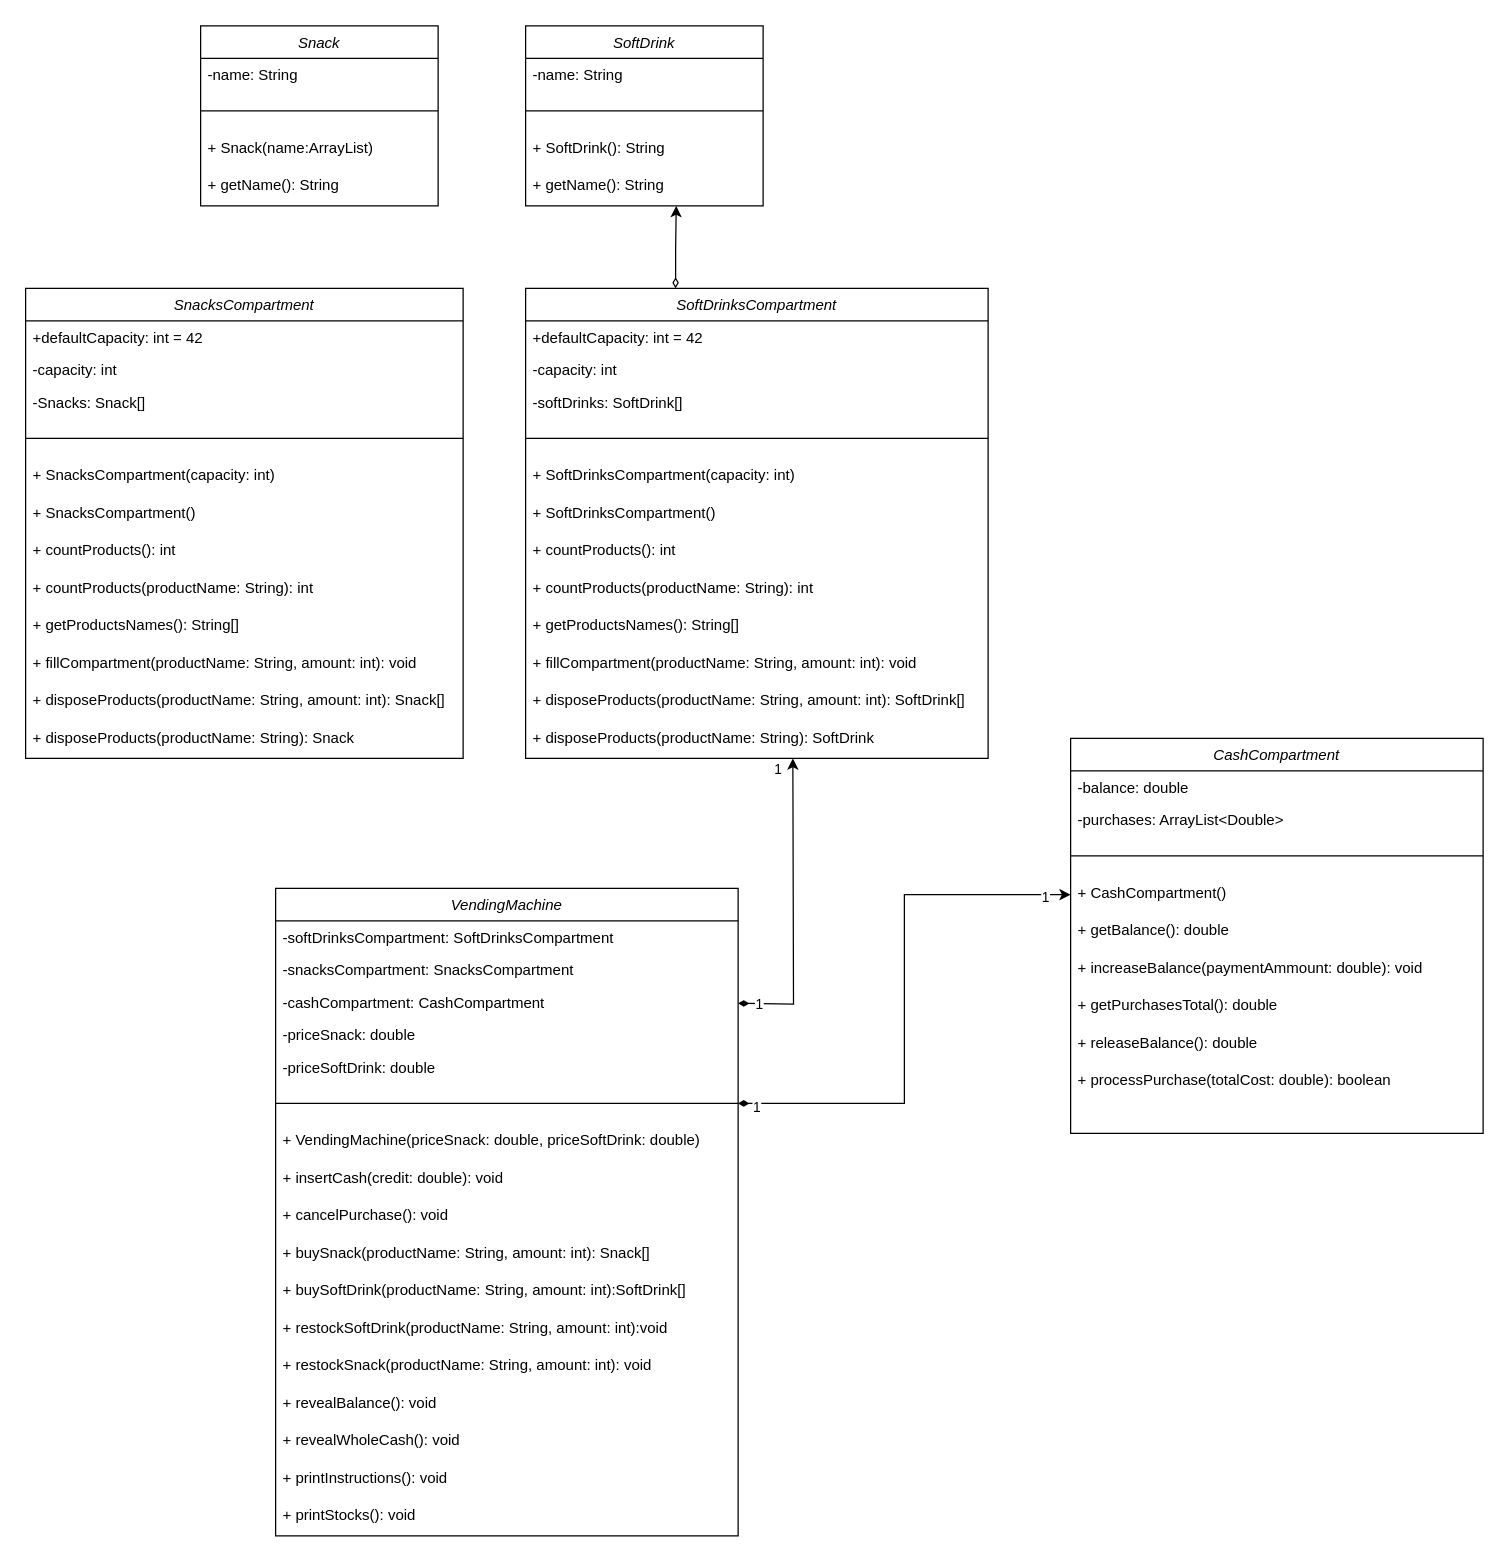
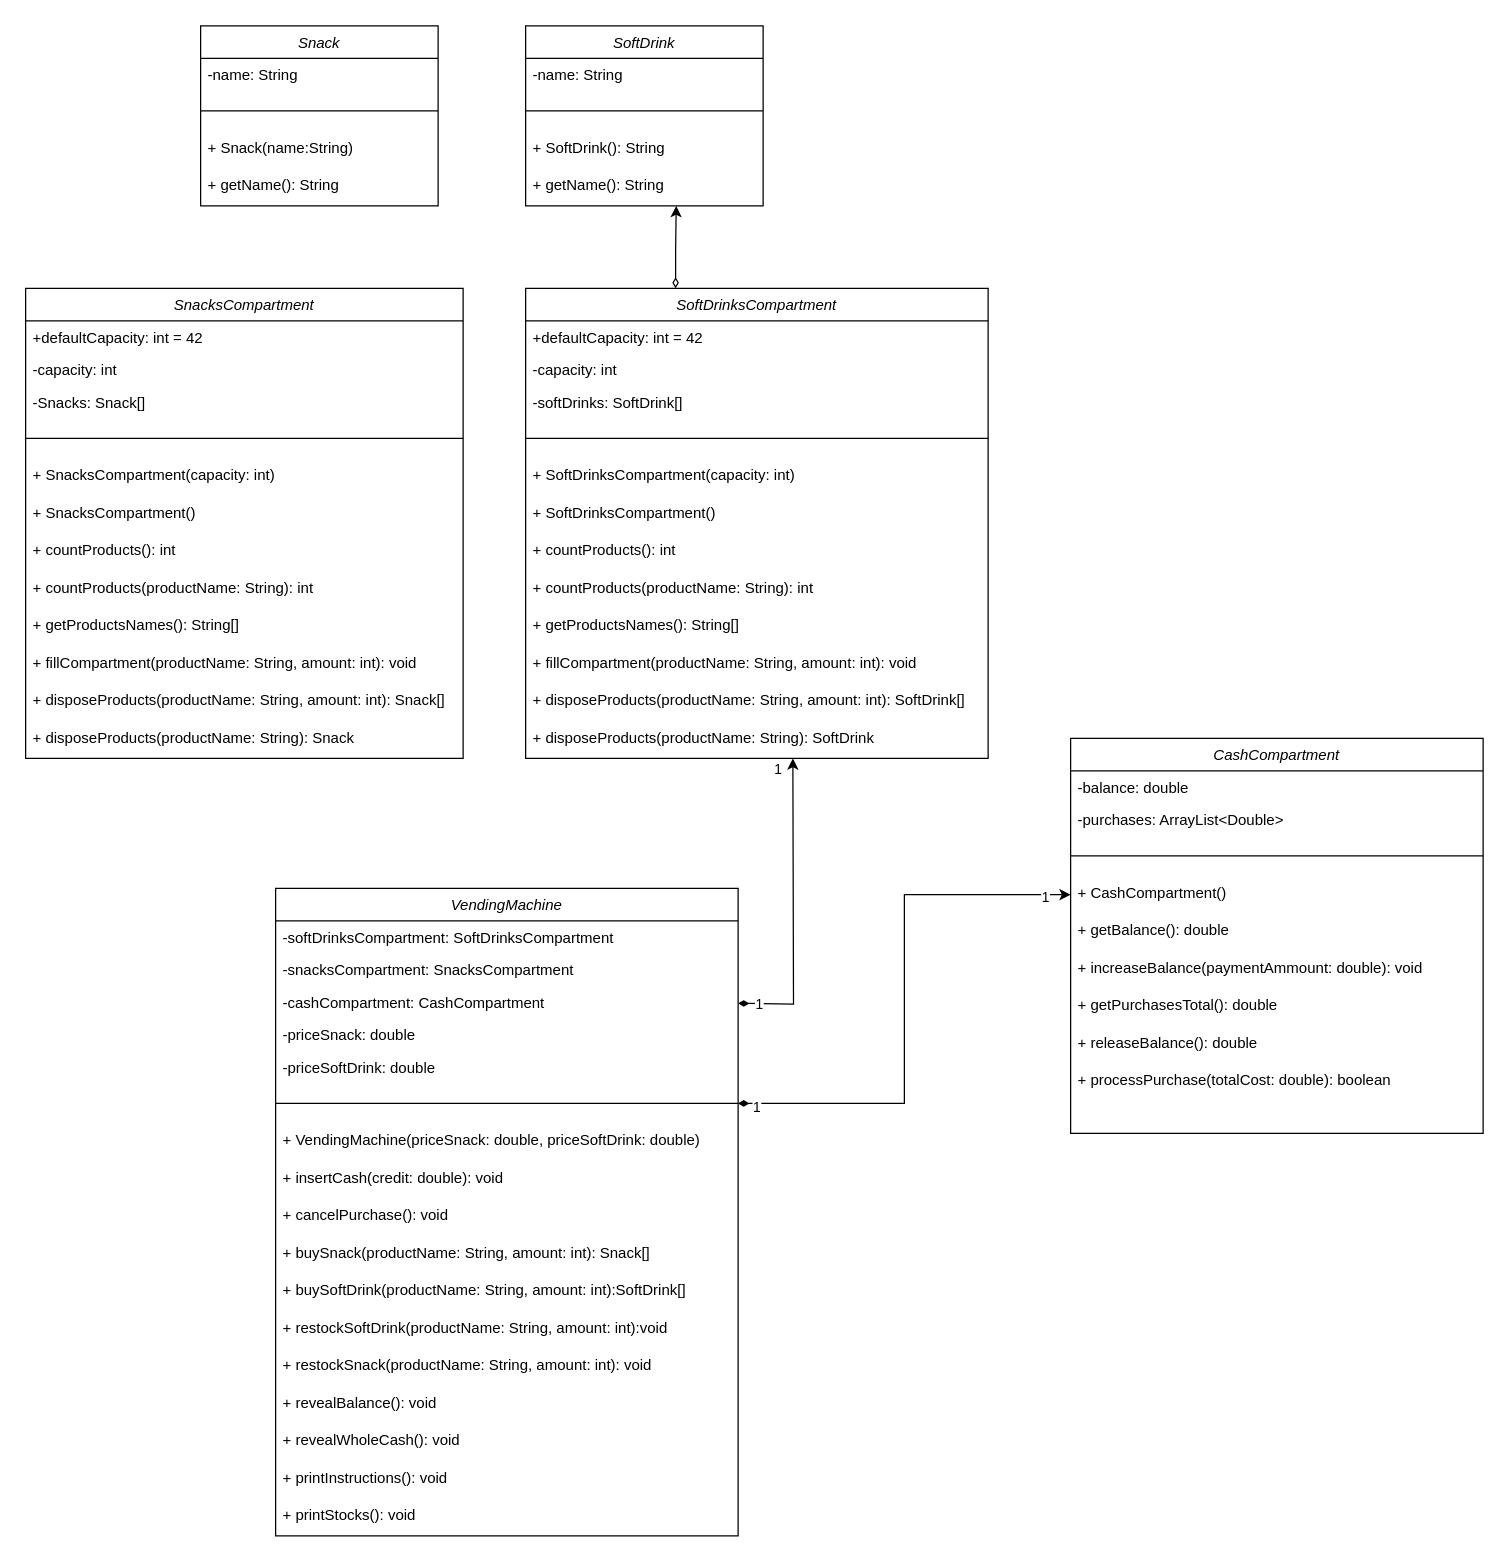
node "+ Snack(name:ArrayList)": label "+ Snack(name:ArrayList)" -> "+ Snack(name:String)"
